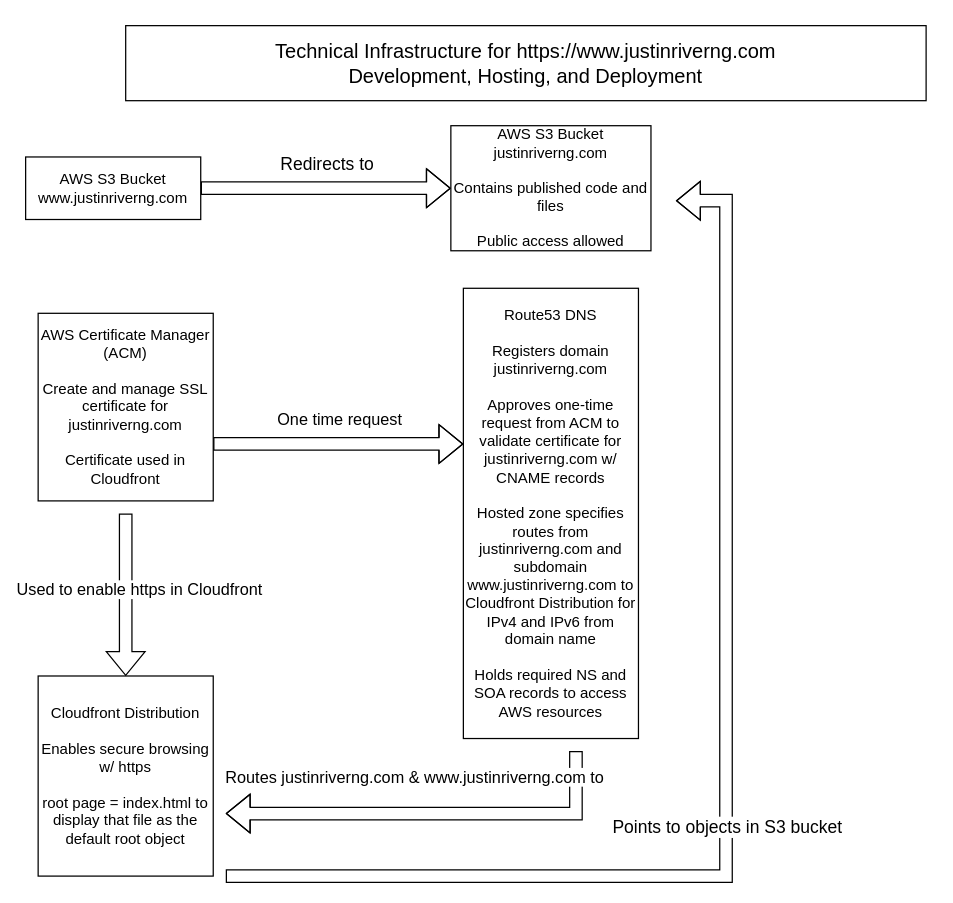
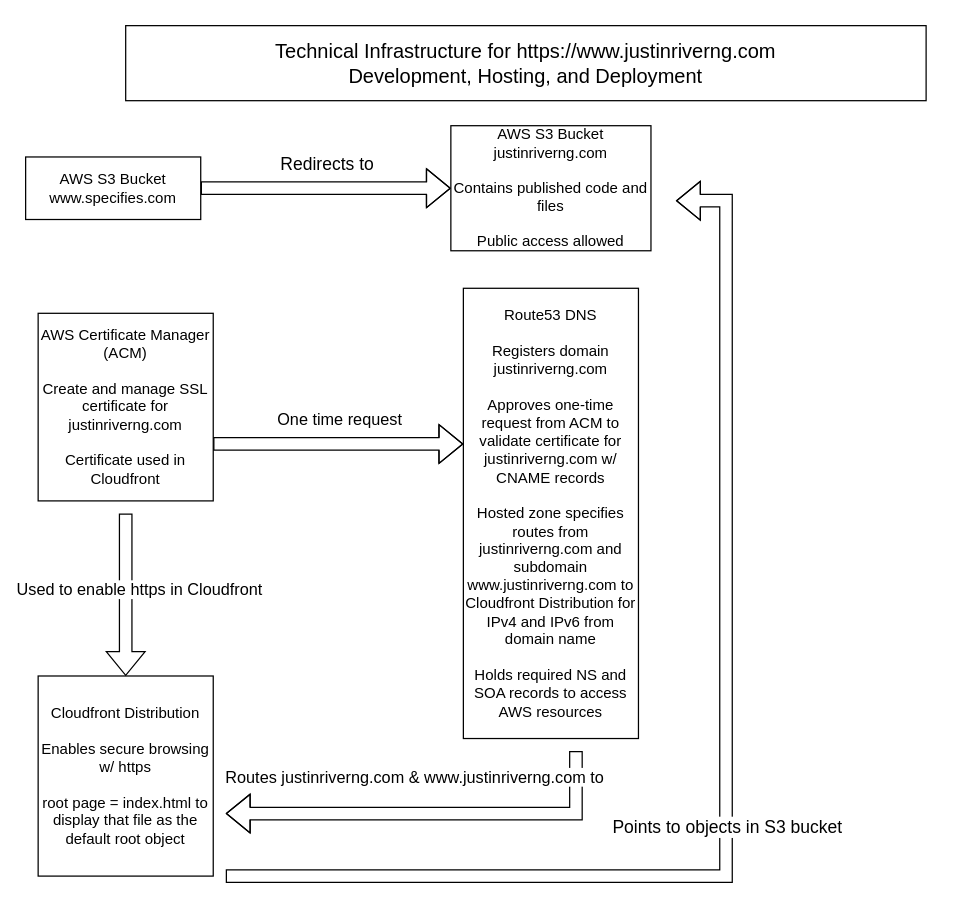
node "AWS S3 Bucket www.justinriverng.com": label "AWS S3 Bucket www.justinriverng.com" -> "AWS S3 Bucket www.specifies.com"
